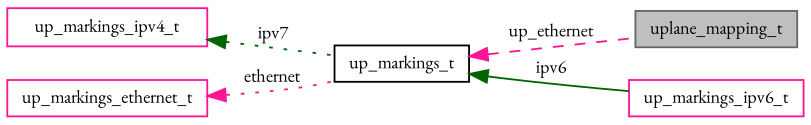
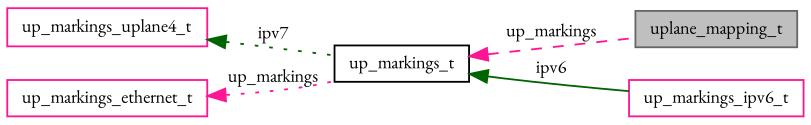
node "up_markings_ipv4_t": label "up_markings_ipv4_t" -> "up_markings_uplane4_t"
edge "uplane_mapping_t" -> "up_markings_t": label " up_ethernet" -> " up_markings"
edge "up_markings_t" -> "up_markings_ethernet_t": label " ethernet" -> " up_markings"
